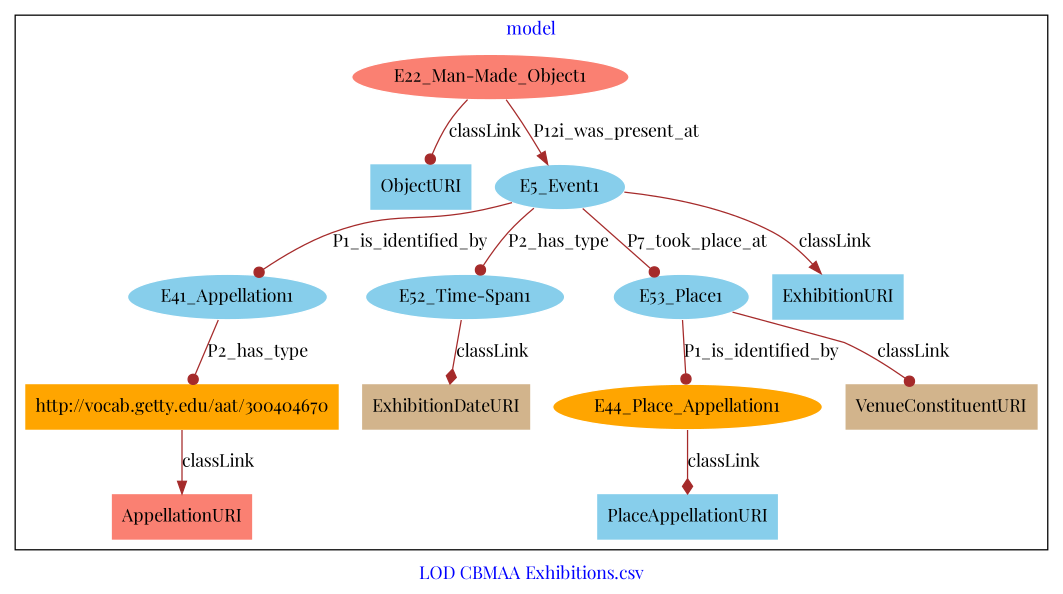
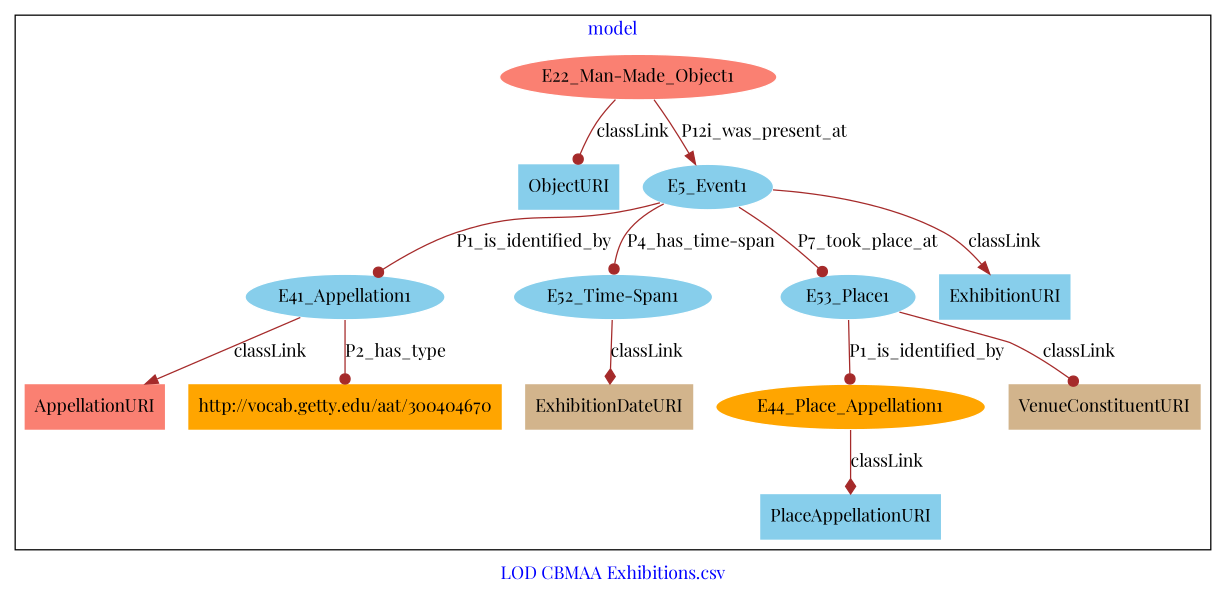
edge "E5_Event1" -> "E52_Time-Span1": label "P2_has_type" -> "P4_has_time-span"
edge "http://vocab.getty.edu/aat/300404670" -> "AppellationURI": now "E41_Appellation1" -> "AppellationURI"
